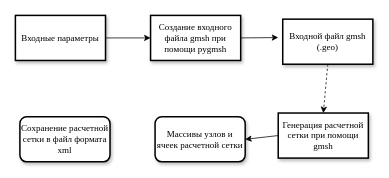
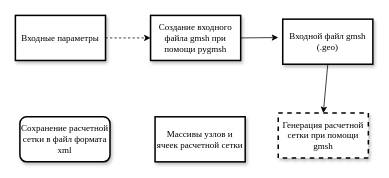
edge "Входные параметры" -> "Создание входного файла gmsh при помощи pygmsh": style solid -> dashed
edge "Входной файл gmsh (.geo)" -> "Генерация расчетной сетки при помощи gmsh": style dashed -> solid
node "Генерация расчетной сетки при помощи gmsh": style solid -> dashed
edge "Генерация расчетной сетки при помощи gmsh" -> "Массивы узлов и ячеек расчетной сетки": removed
node "Массивы узлов и ячеек расчетной сетки": shape rounded rectangle -> rectangle
